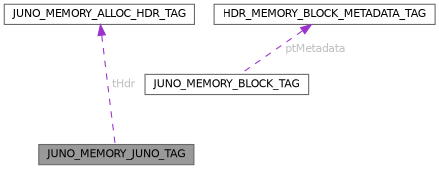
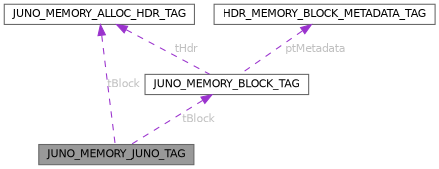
edge "JUNO_MEMORY_BLOCK_TAG" -> "JUNO_MEMORY_ALLOC_HDR_TAG": added, label "tHdr"
edge "JUNO_MEMORY_JUNO_TAG" -> "JUNO_MEMORY_ALLOC_HDR_TAG": label " tHdr" -> " tBlock"
edge "JUNO_MEMORY_JUNO_TAG" -> "JUNO_MEMORY_BLOCK_TAG": added, label "tBlock"
